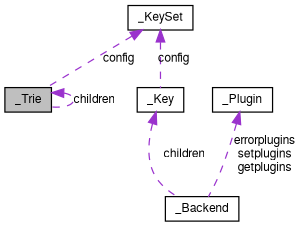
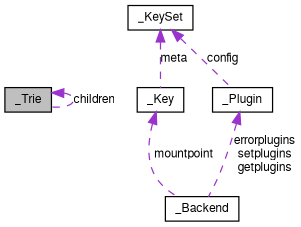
edge "_Key" -> "_KeySet": label "config" -> "meta"
edge "_Trie" -> "_KeySet": now "_Plugin" -> "_KeySet"
edge "_Backend" -> "_Key": label "children" -> "mountpoint"
